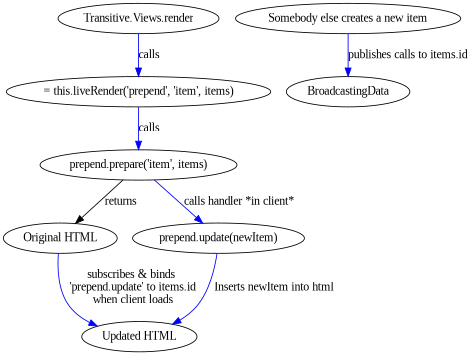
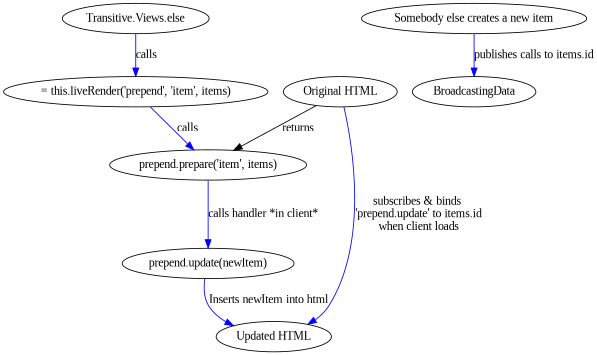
node "Transitive.Views.render": label "Transitive.Views.render" -> "Transitive.Views.else"
edge "prepend.prepare('item', items)" -> "Original HTML": reversed
